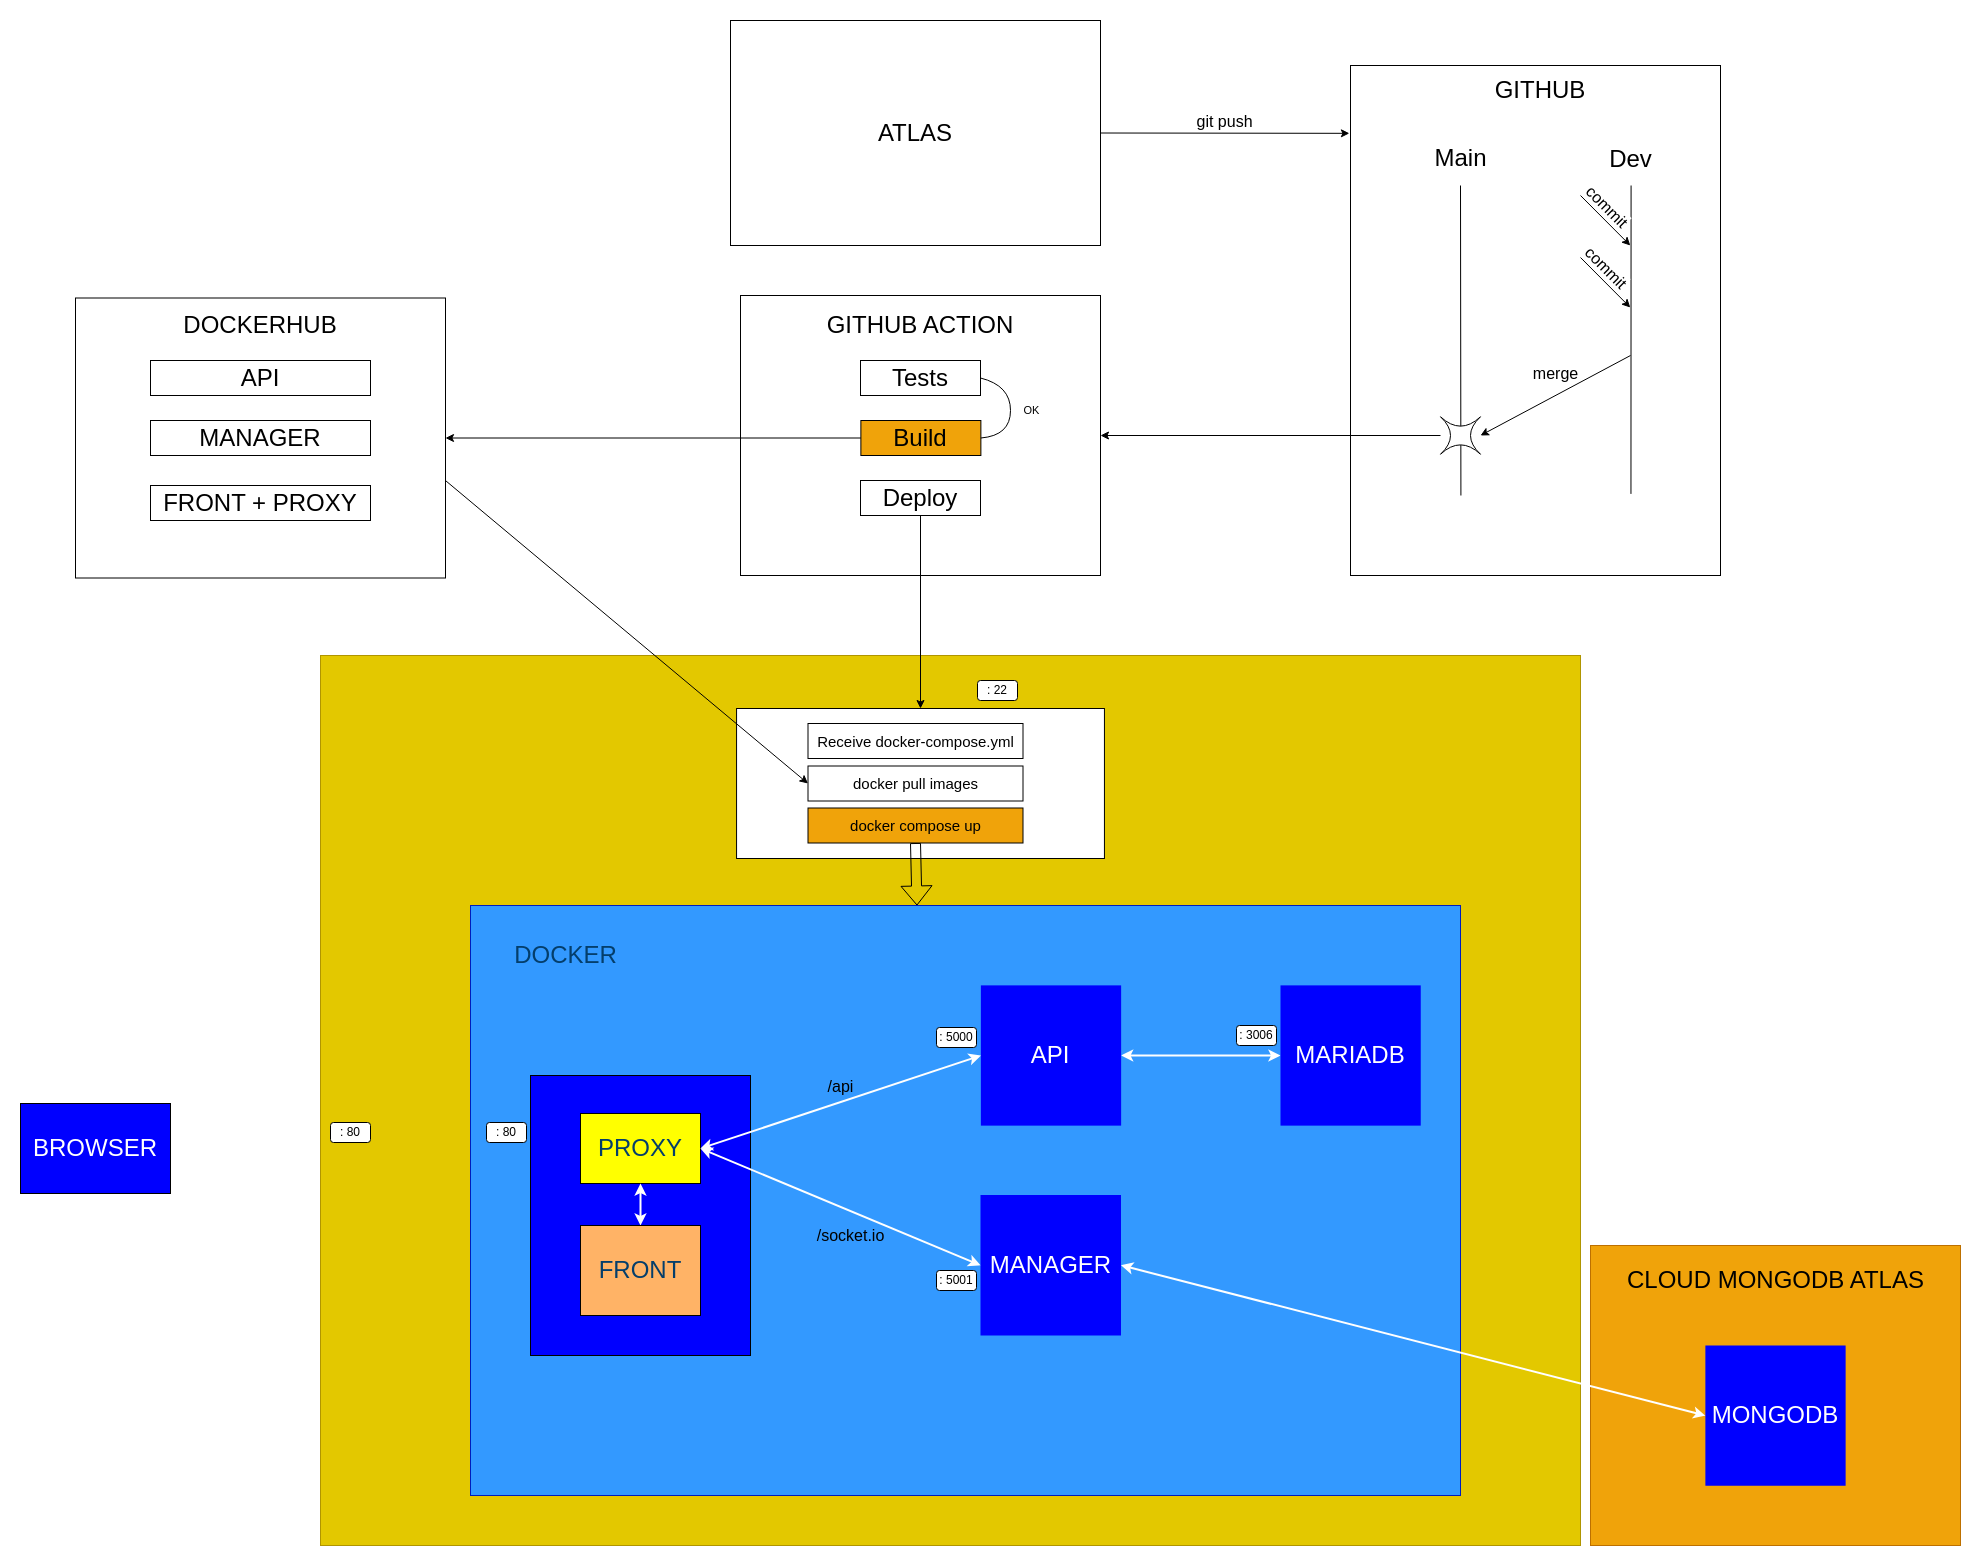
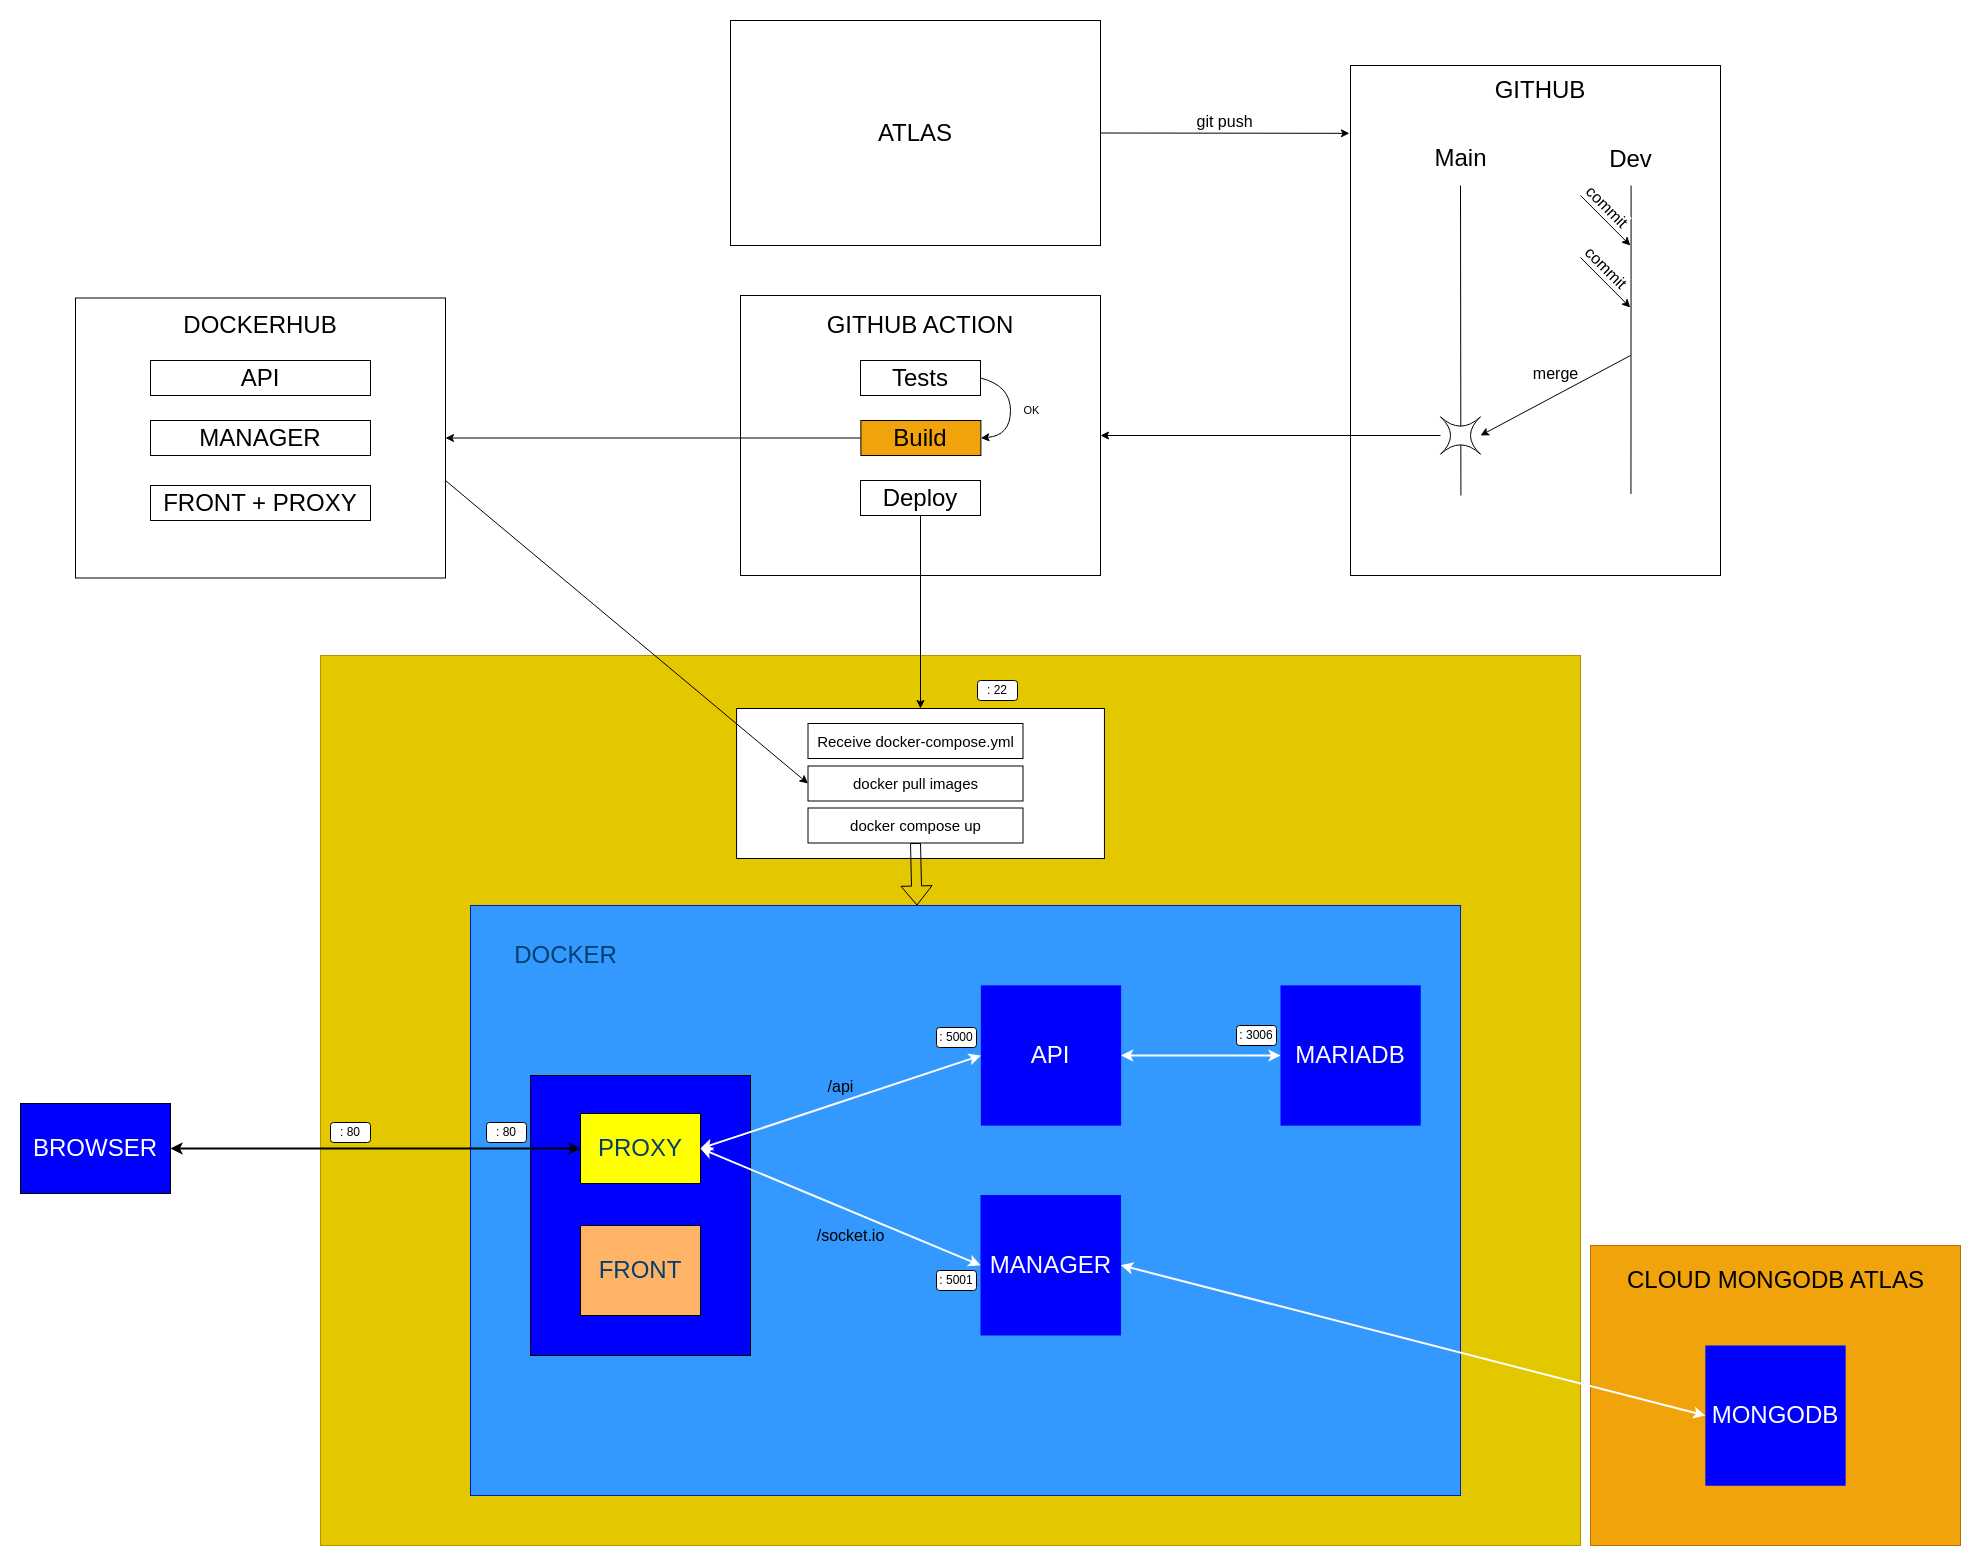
edge "Tests" -- "Build": arrowhead none -> classic
node "docker compose up": fillcolor #f0a30a -> #ffffff
edge "BROWSER" -- "PROXY": added
edge "PROXY" -- "FRONT": removed
